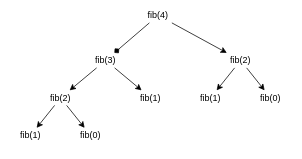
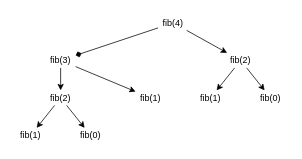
node "fib(4)": moved (158, 15) -> (173, 23)
node "fib(3)": moved (105, 60) -> (60, 60)
